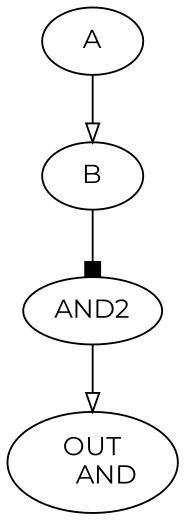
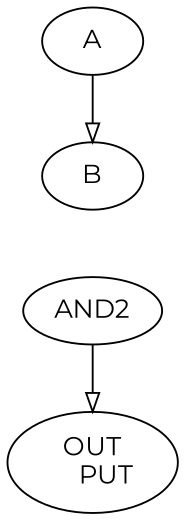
edge "B" -> "AND2": removed
node "OUT AND": label "OUT AND" -> "OUT PUT"
